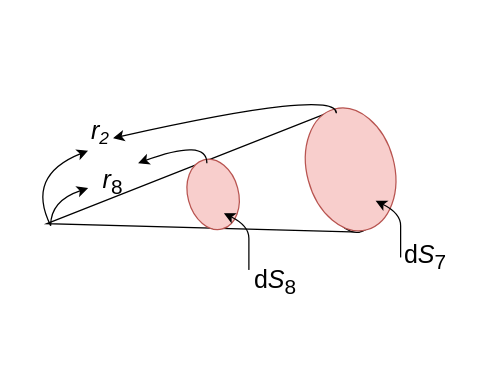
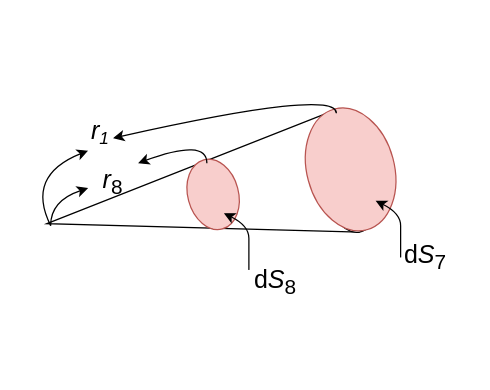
node "r2": label "r2" -> "r1"
